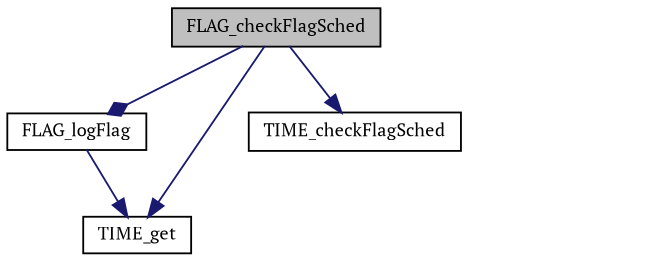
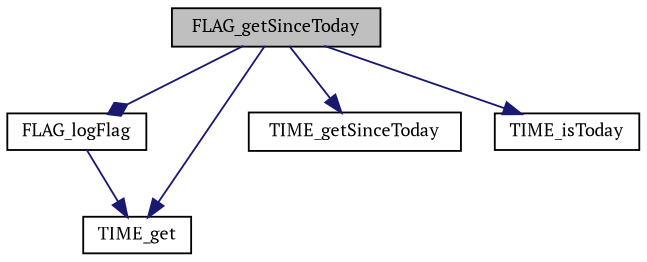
node "FLAG_checkFlagSched": label "FLAG_checkFlagSched" -> "FLAG_getSinceToday"
node "TIME_checkFlagSched": label "TIME_checkFlagSched" -> "TIME_getSinceToday"
node "TIME_isToday": added
